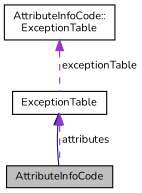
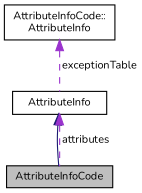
node "AttributeInfoCode:: ExceptionTable": label "AttributeInfoCode:: ExceptionTable" -> "AttributeInfoCode:: AttributeInfo"
node "ExceptionTable": label "ExceptionTable" -> "AttributeInfo"
